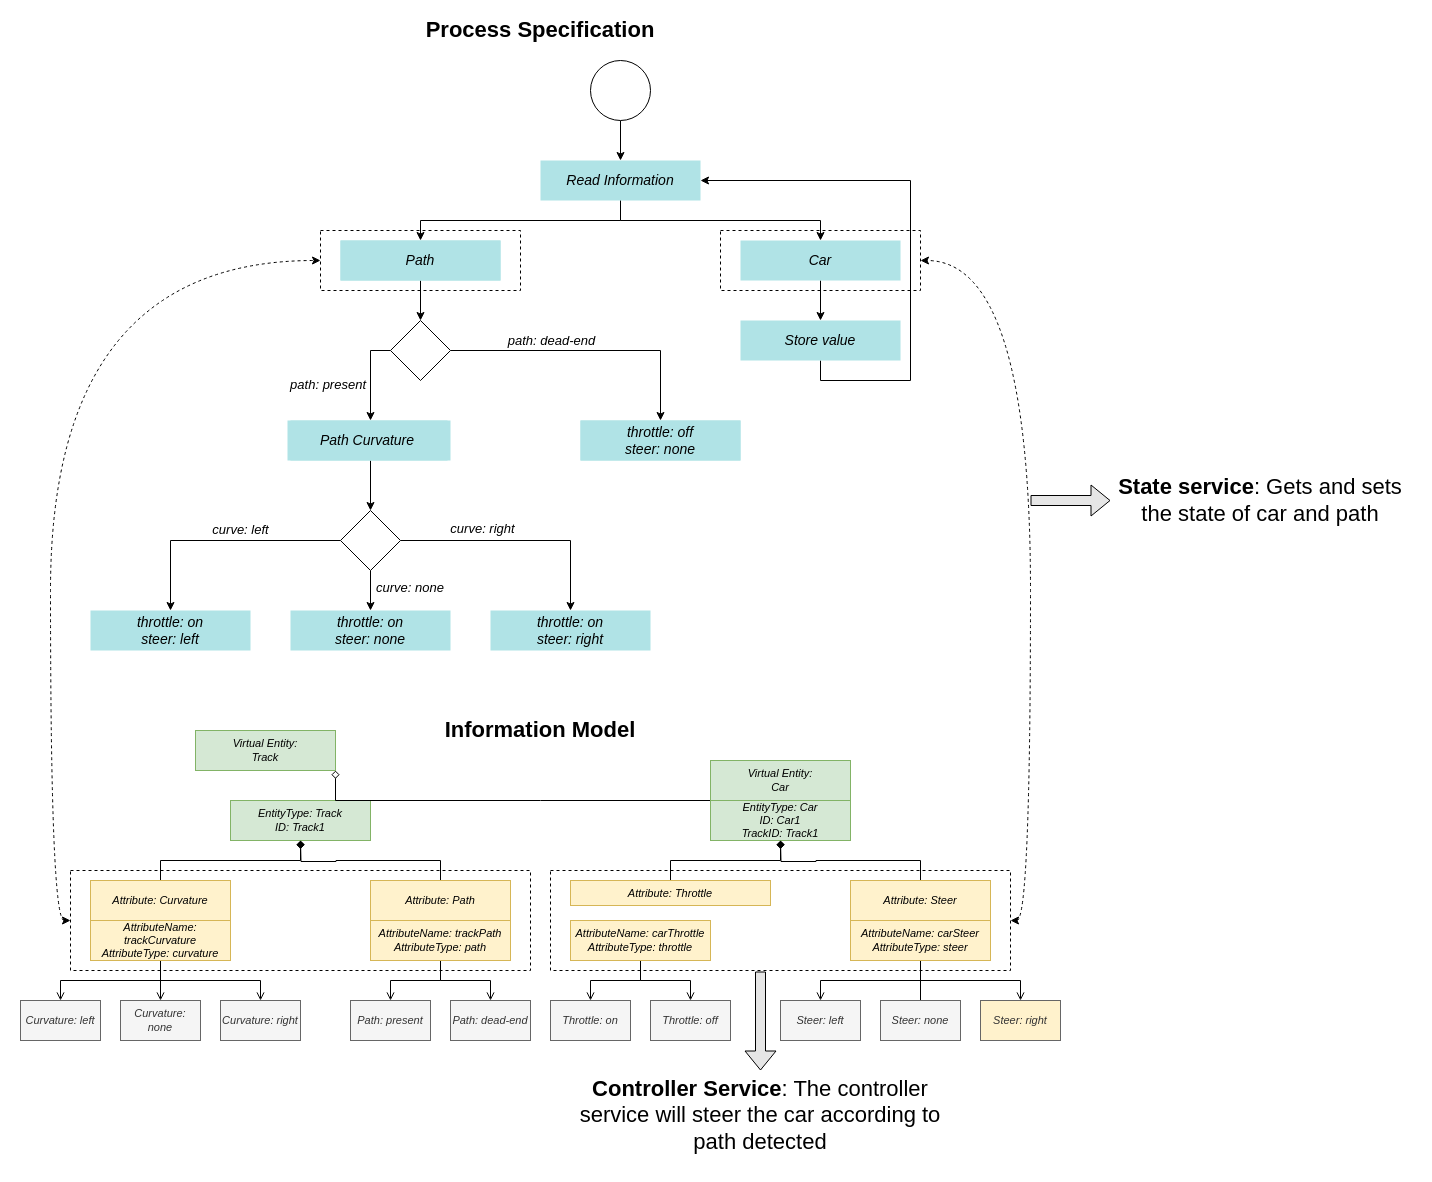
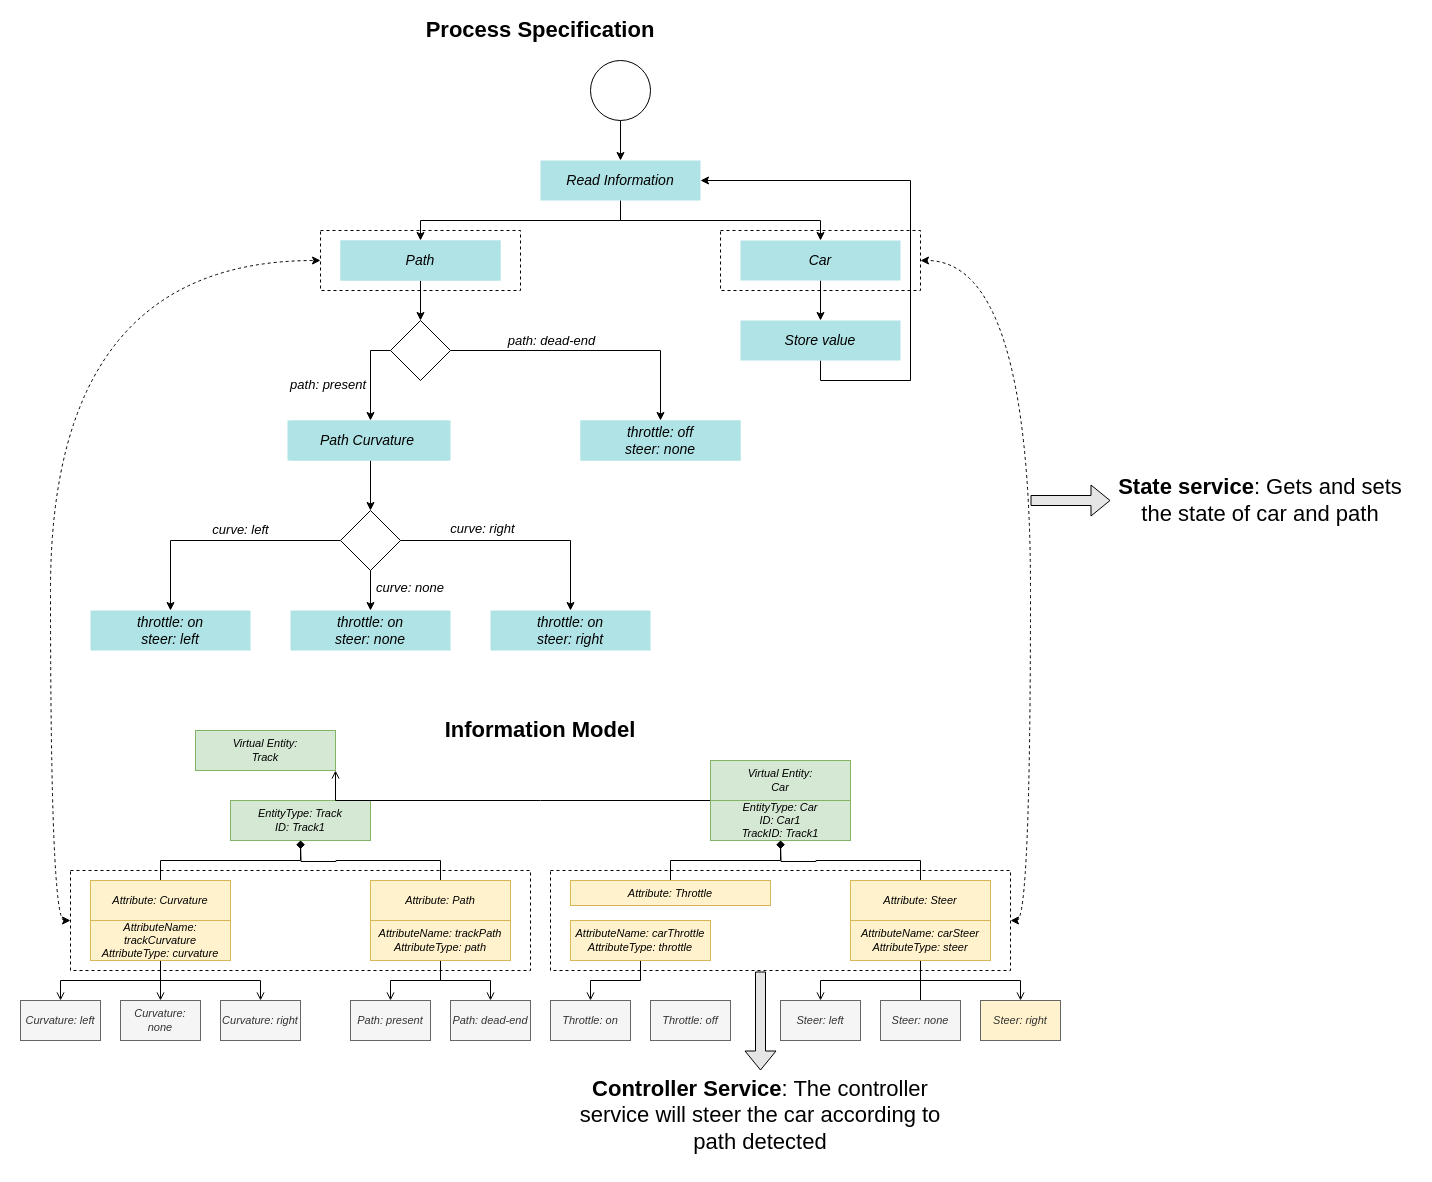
edge "Virtual Entity:Car" -> "Virtual Entity:Track": arrowhead diamond -> open
edge "AttributeName: carThrottleAttributeType: throttle" -> "Throttle: off": removed
